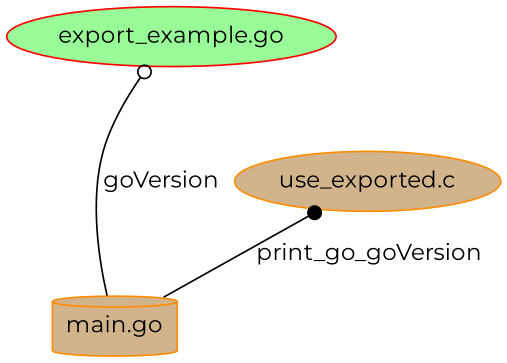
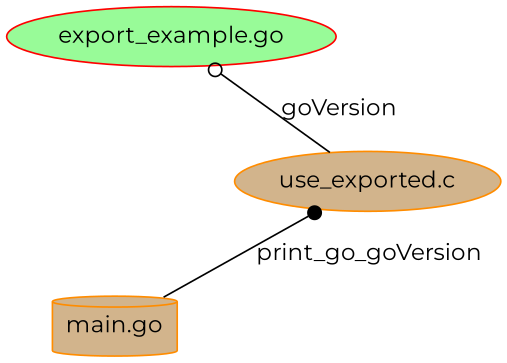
edge "main.go" -> "export_example.go": now "use_exported.c" -> "export_example.go"
